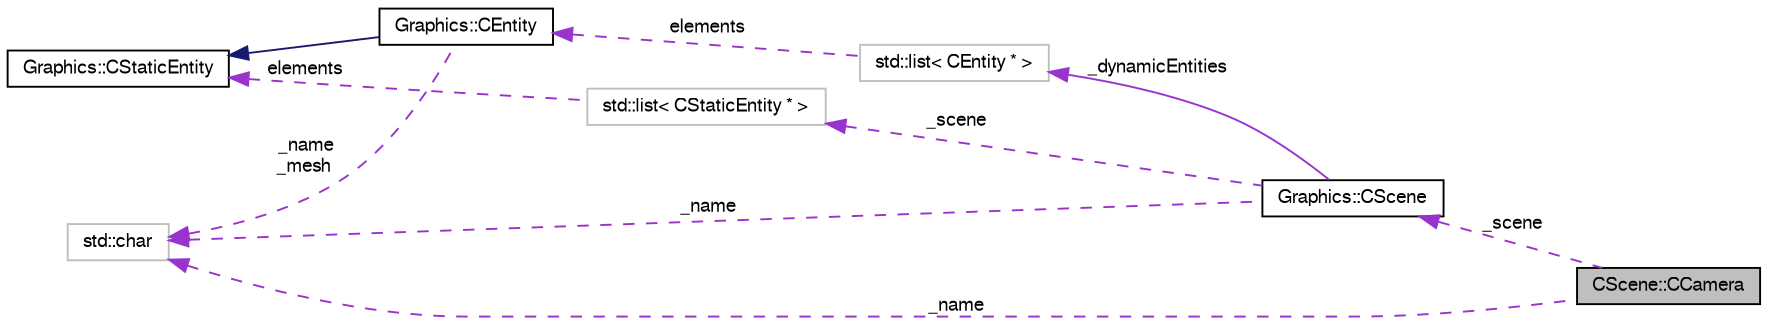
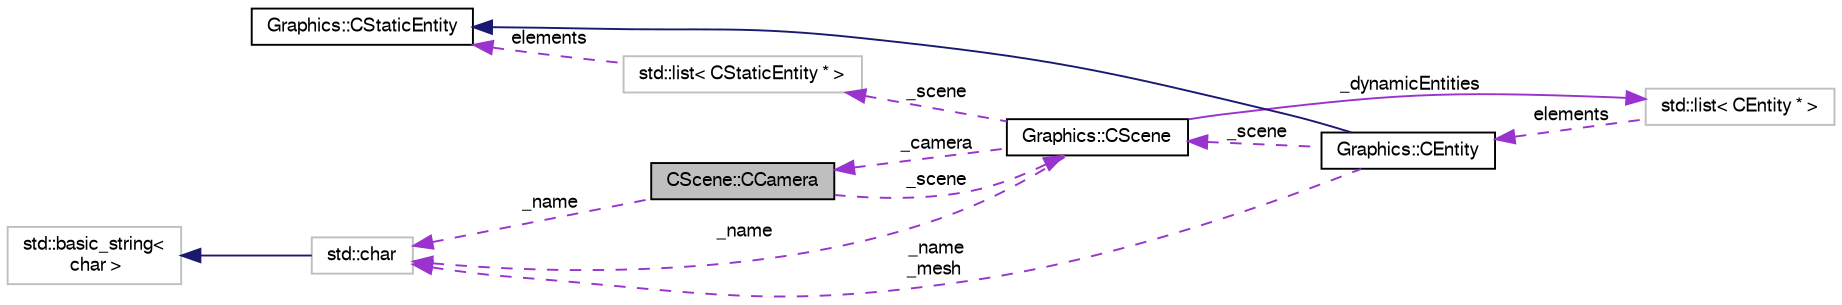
edge "Graphics::CEntity" -> "Graphics::CScene": added, label "_scene"
edge "Graphics::CScene" -> "CScene::CCamera": added, label "_camera"
node "std::basic_string< char >": added
